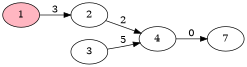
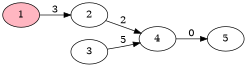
node "7": label "7" -> "5"
